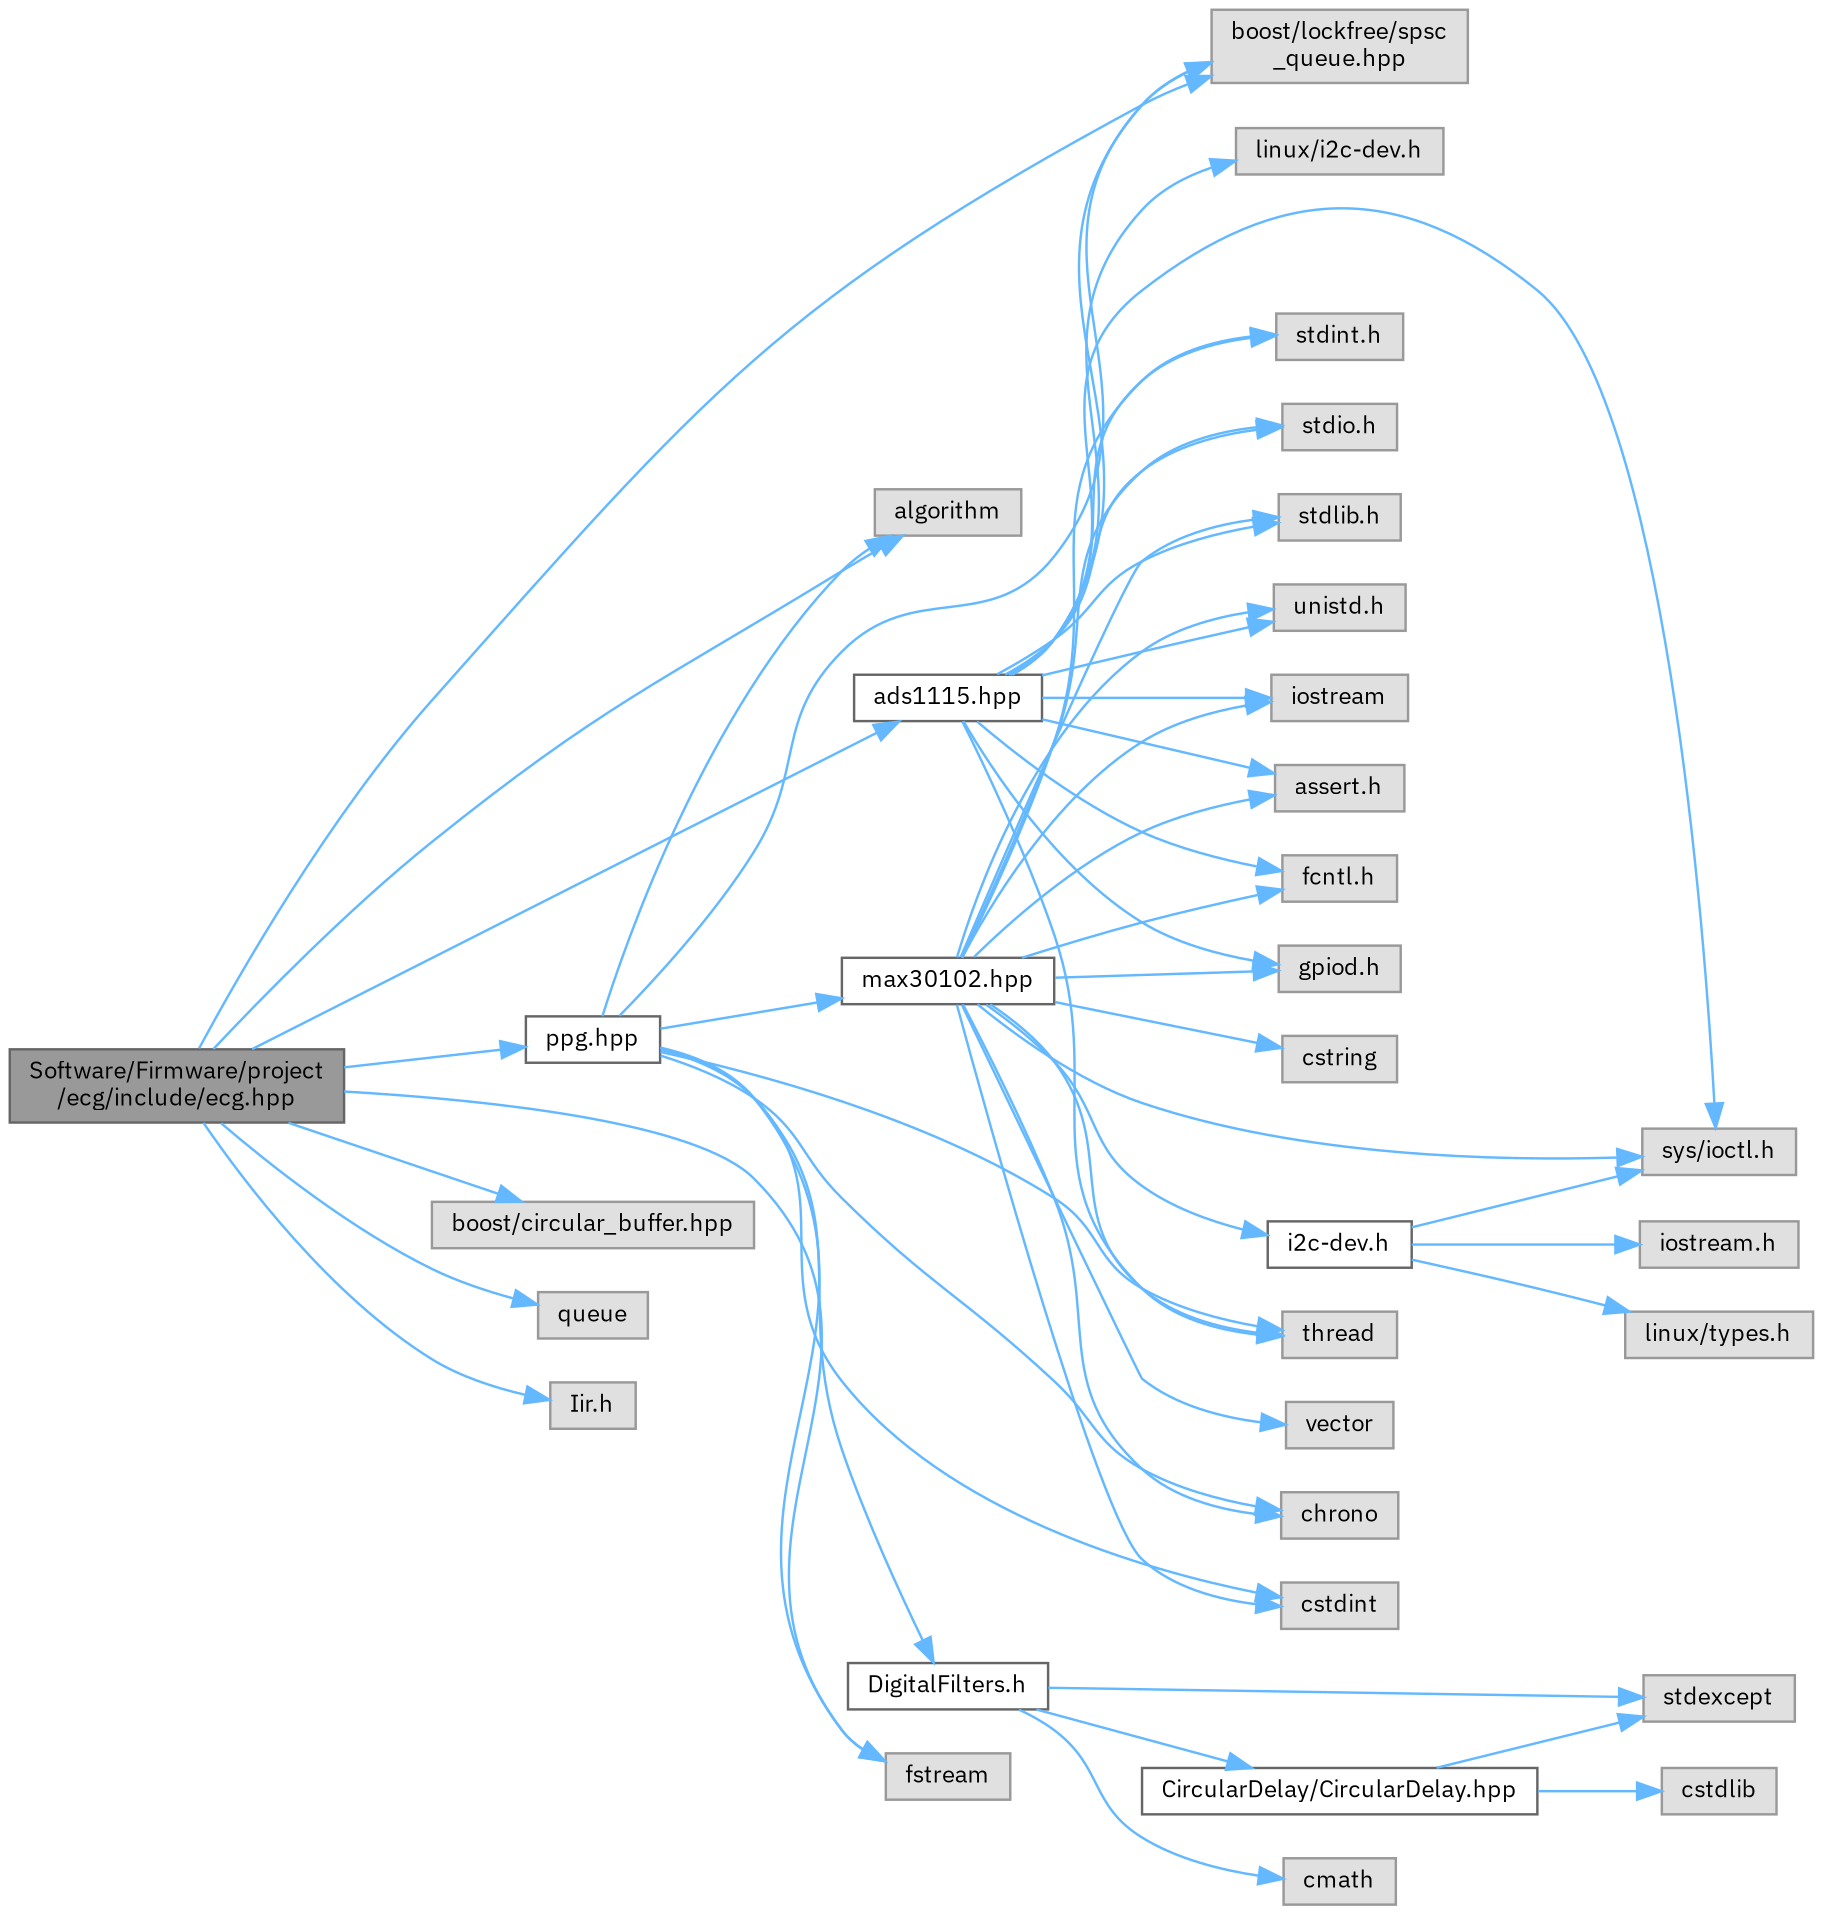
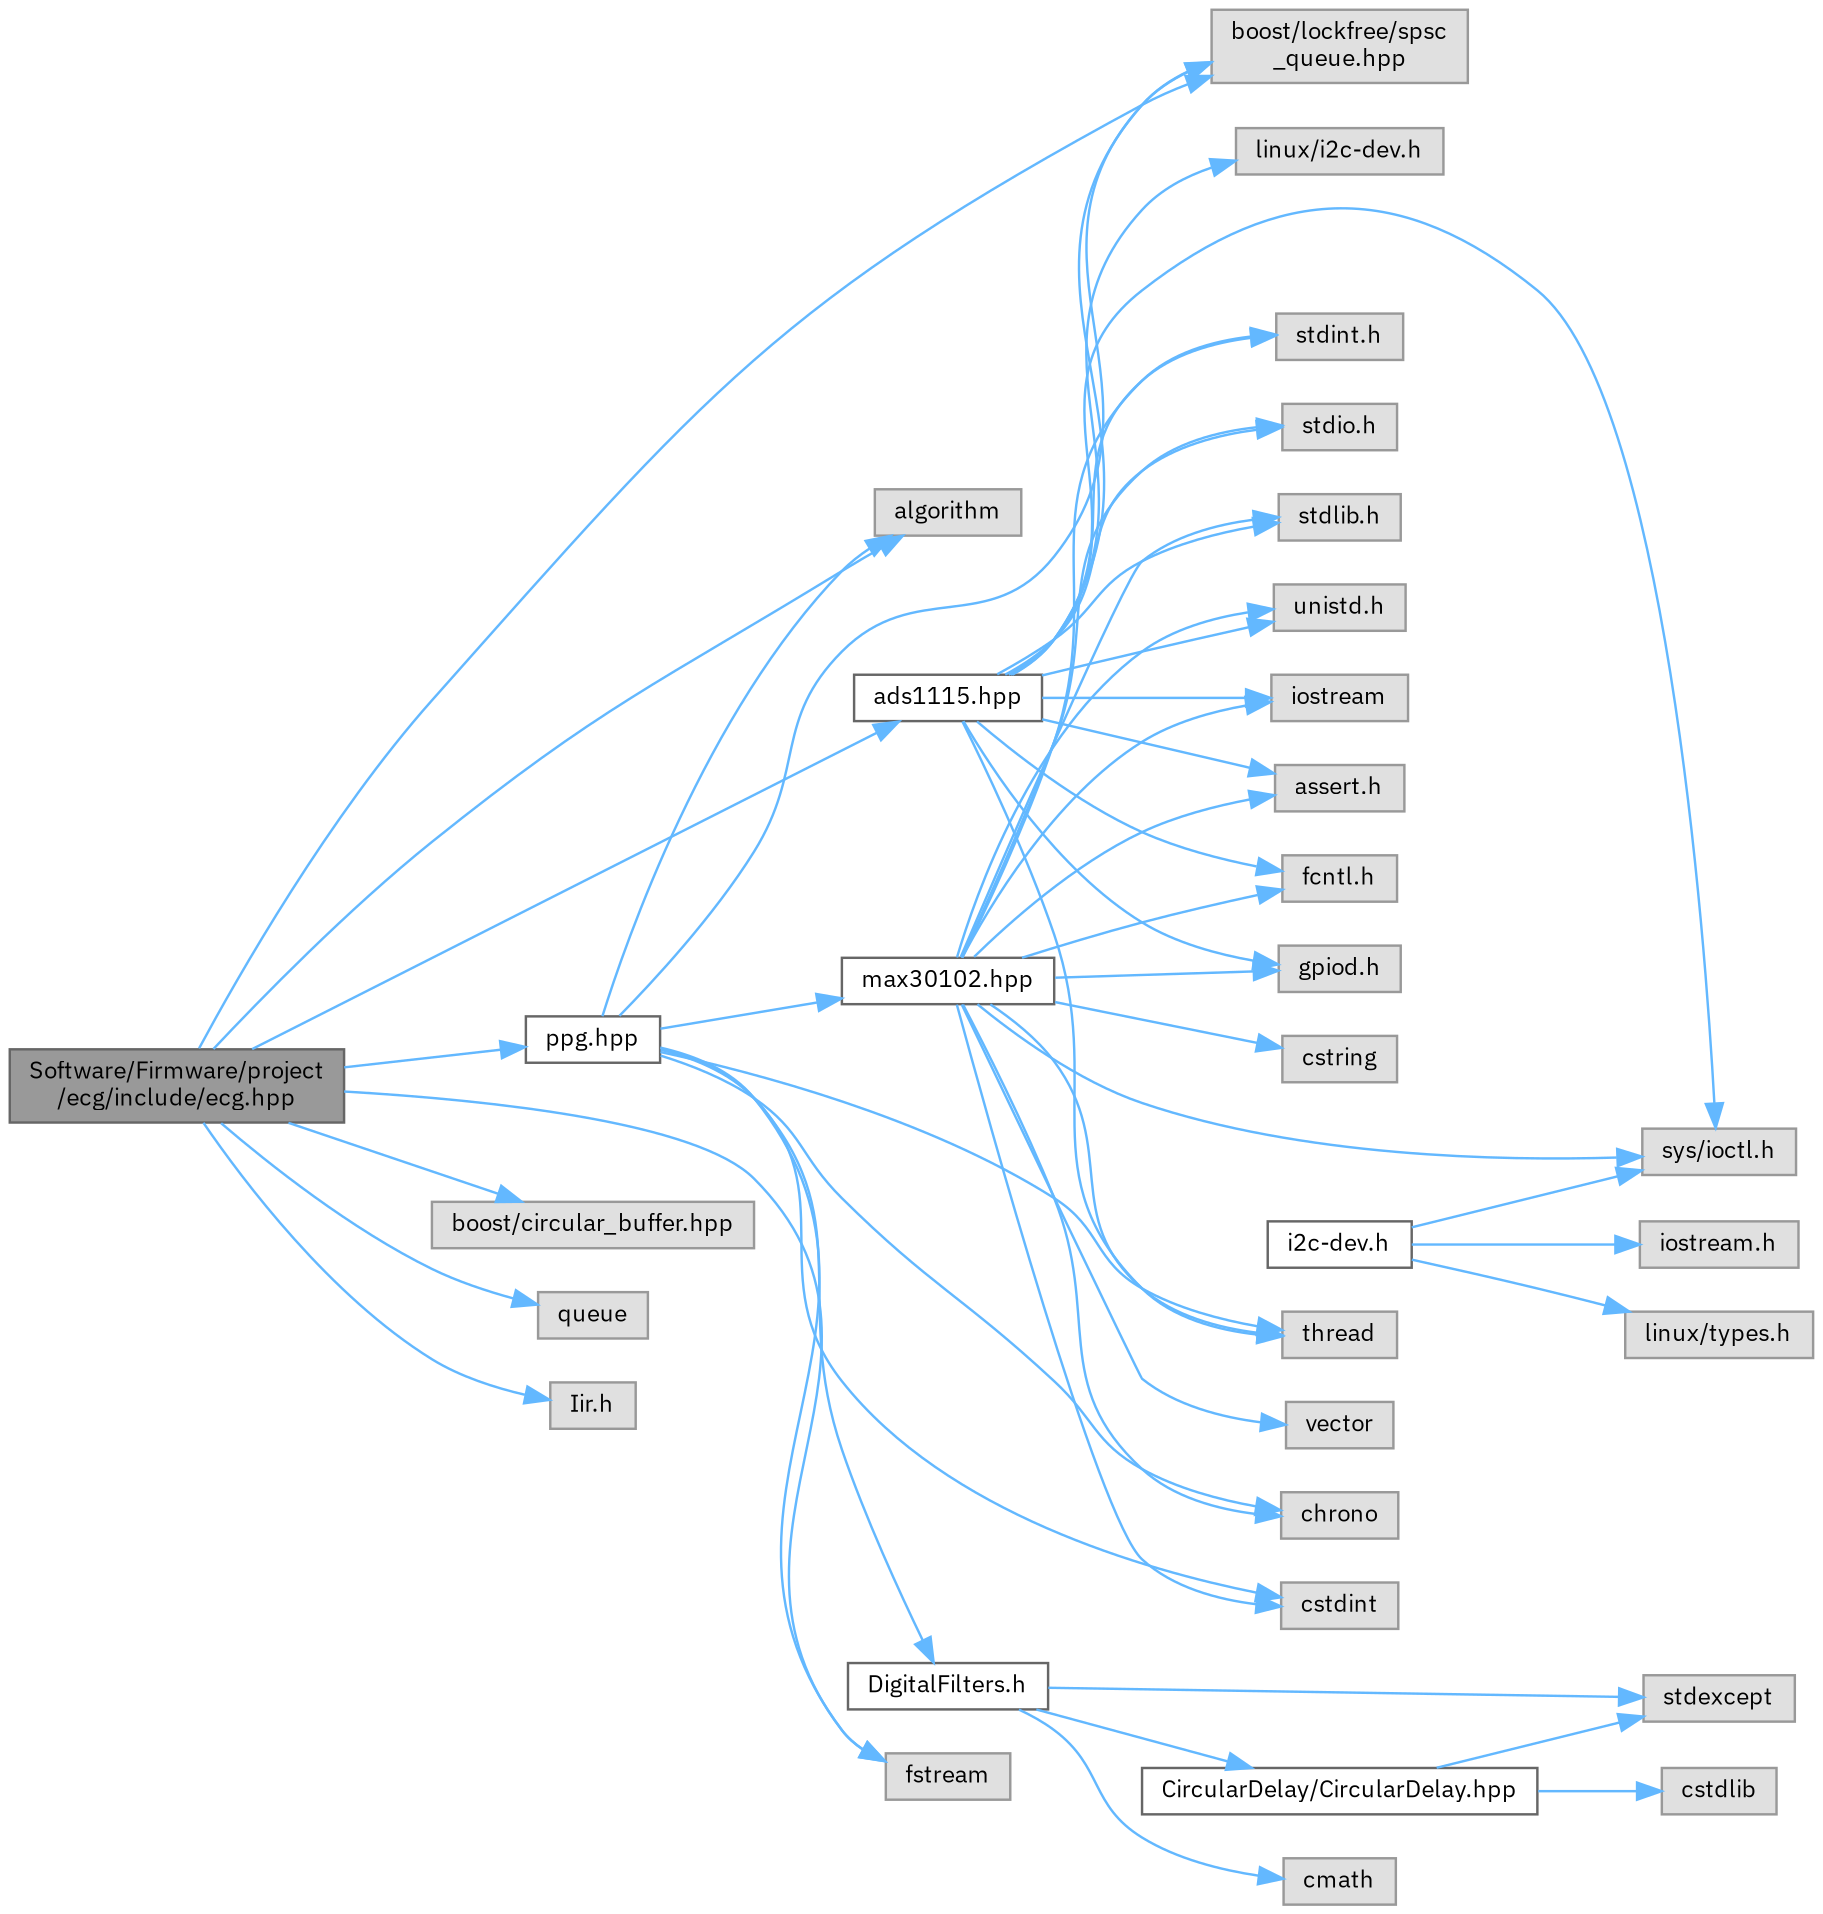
edge "max30102.hpp" -> "i2c-dev.h": removed
